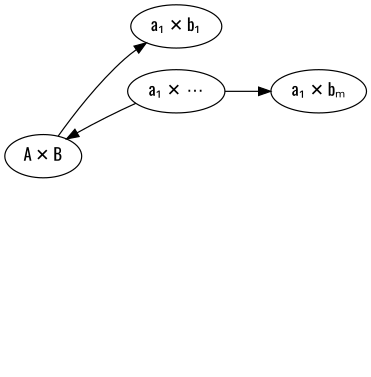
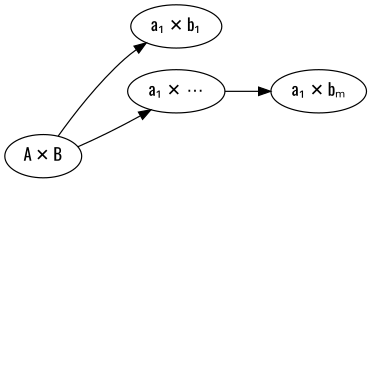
edge "a₁ ✕ ⋯" -> "A ✕ B": reversed
